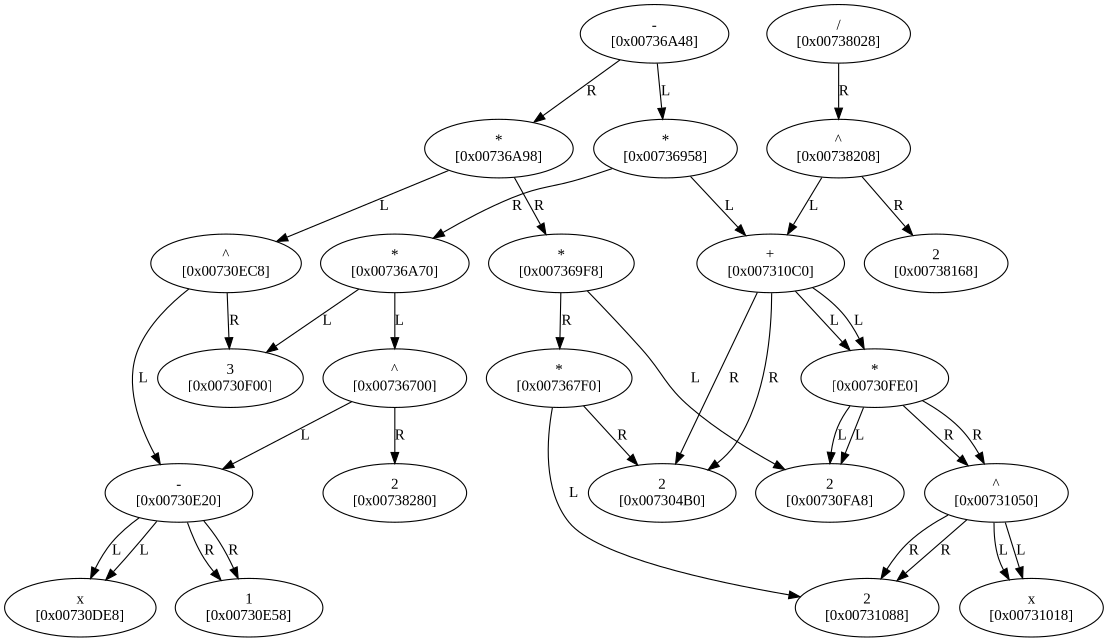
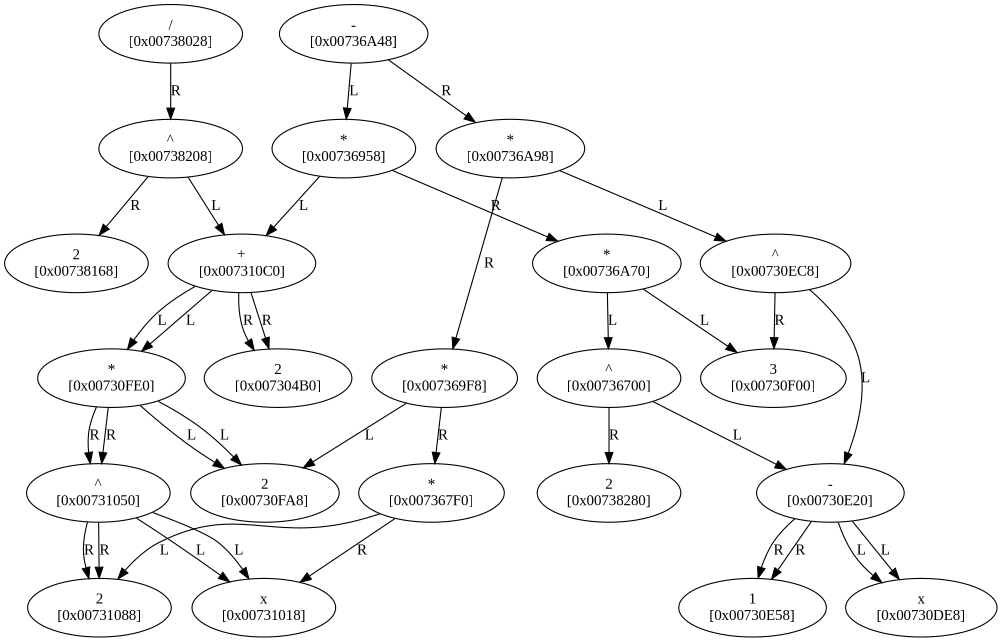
edge "* [0x007367F0]" -> "2 [0x007304B0]": now "* [0x007367F0]" -> "x [0x00731018]"
